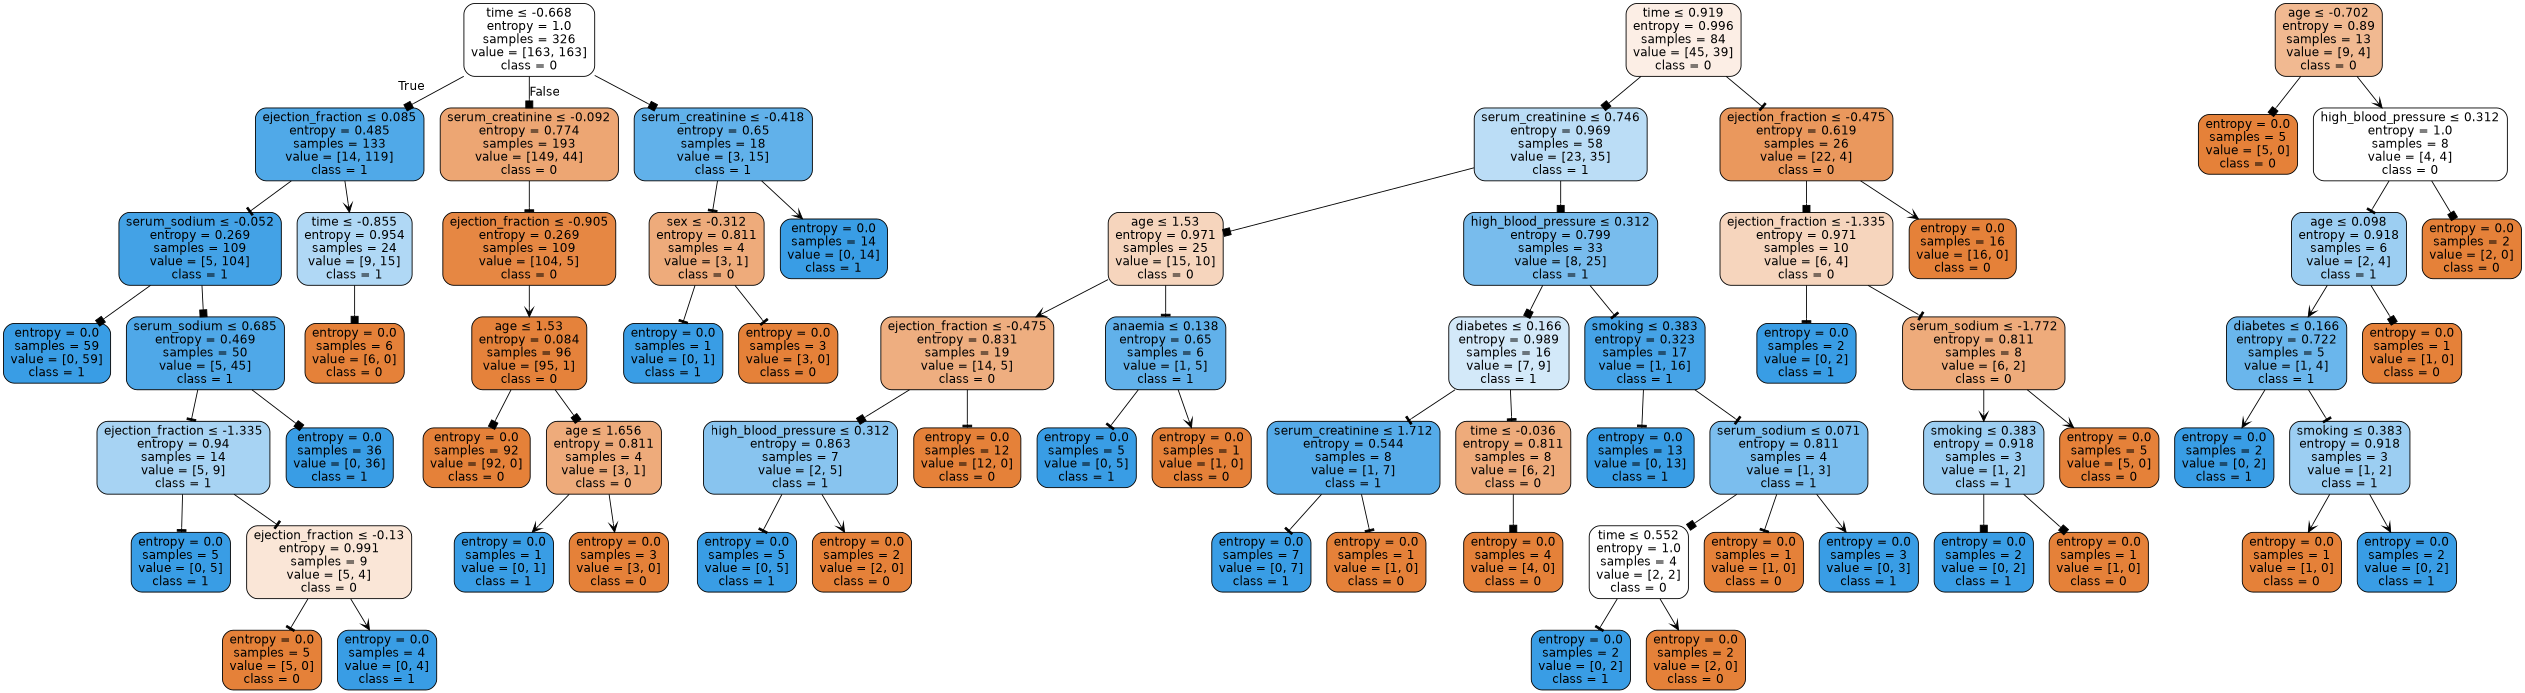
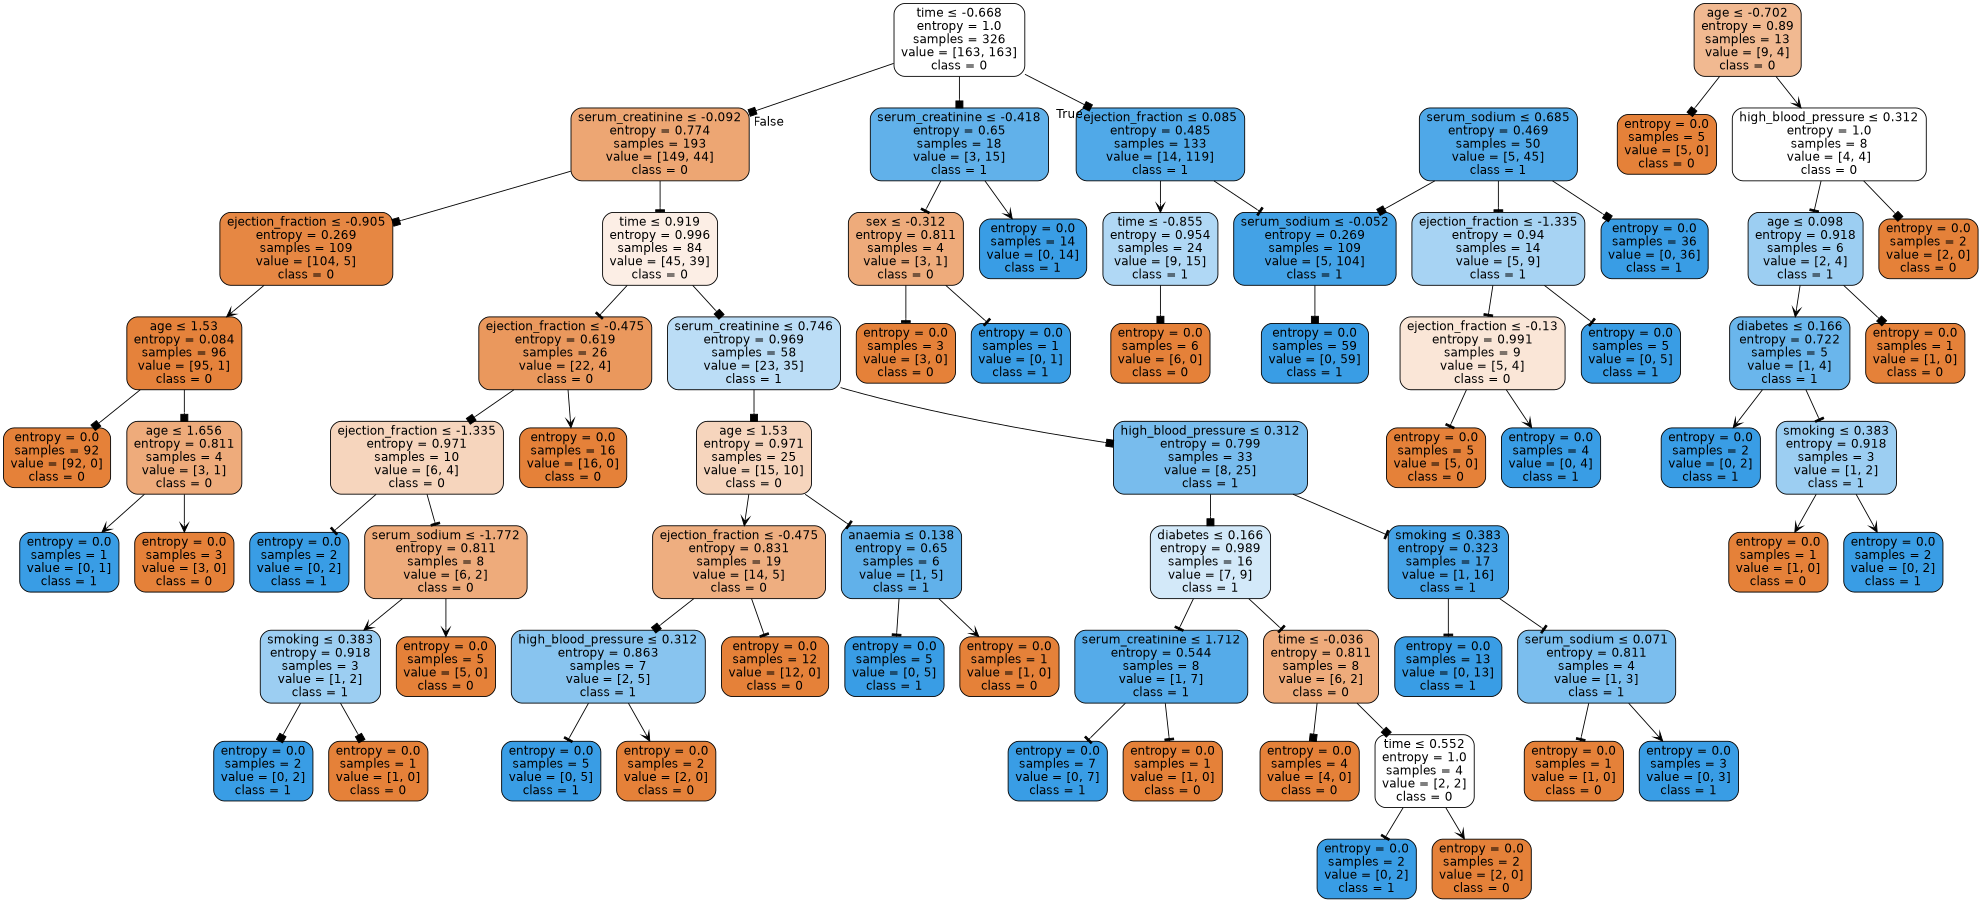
edge "serum_creatinine ≤ -0.092" -> "ejection_fraction ≤ -0.905": arrowhead tee -> box
edge "serum_creatinine ≤ -0.092" -> "time ≤ 0.919": added
edge "serum_sodium ≤ -0.052" -> "serum_sodium ≤ 0.685": reversed
edge "serum_sodium ≤ 0.071" -> "time ≤ 0.552": now "time ≤ -0.036" -> "time ≤ 0.552"
